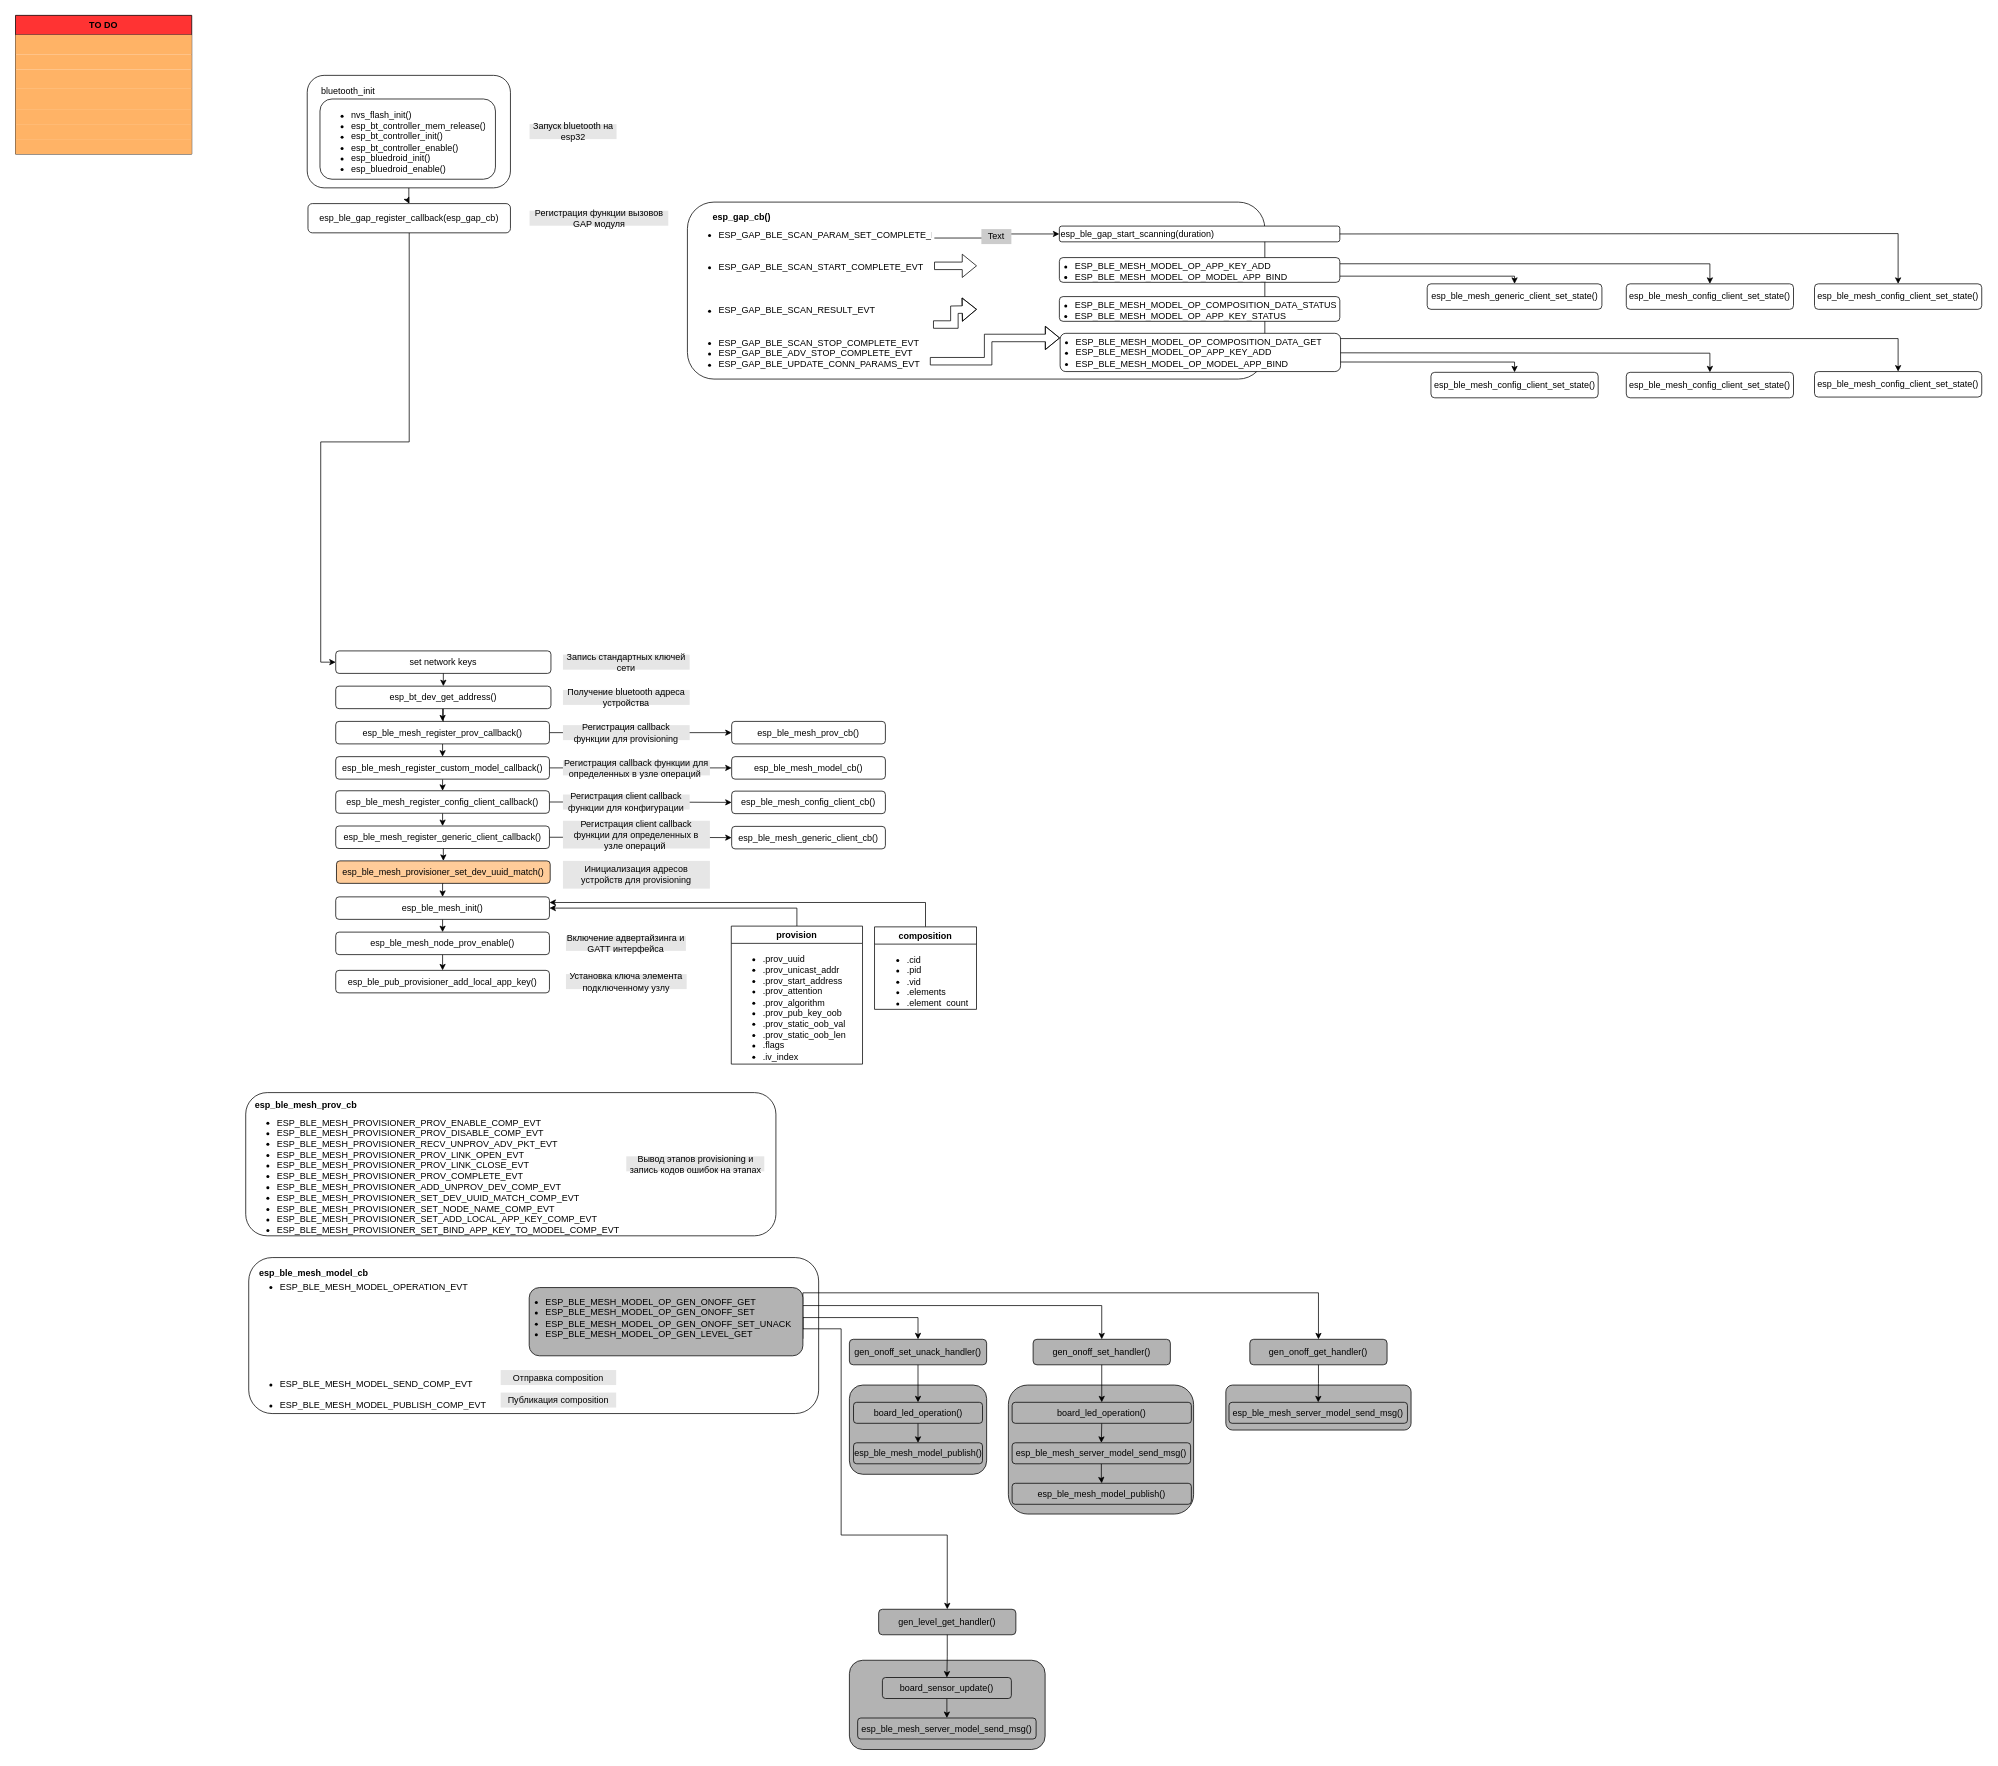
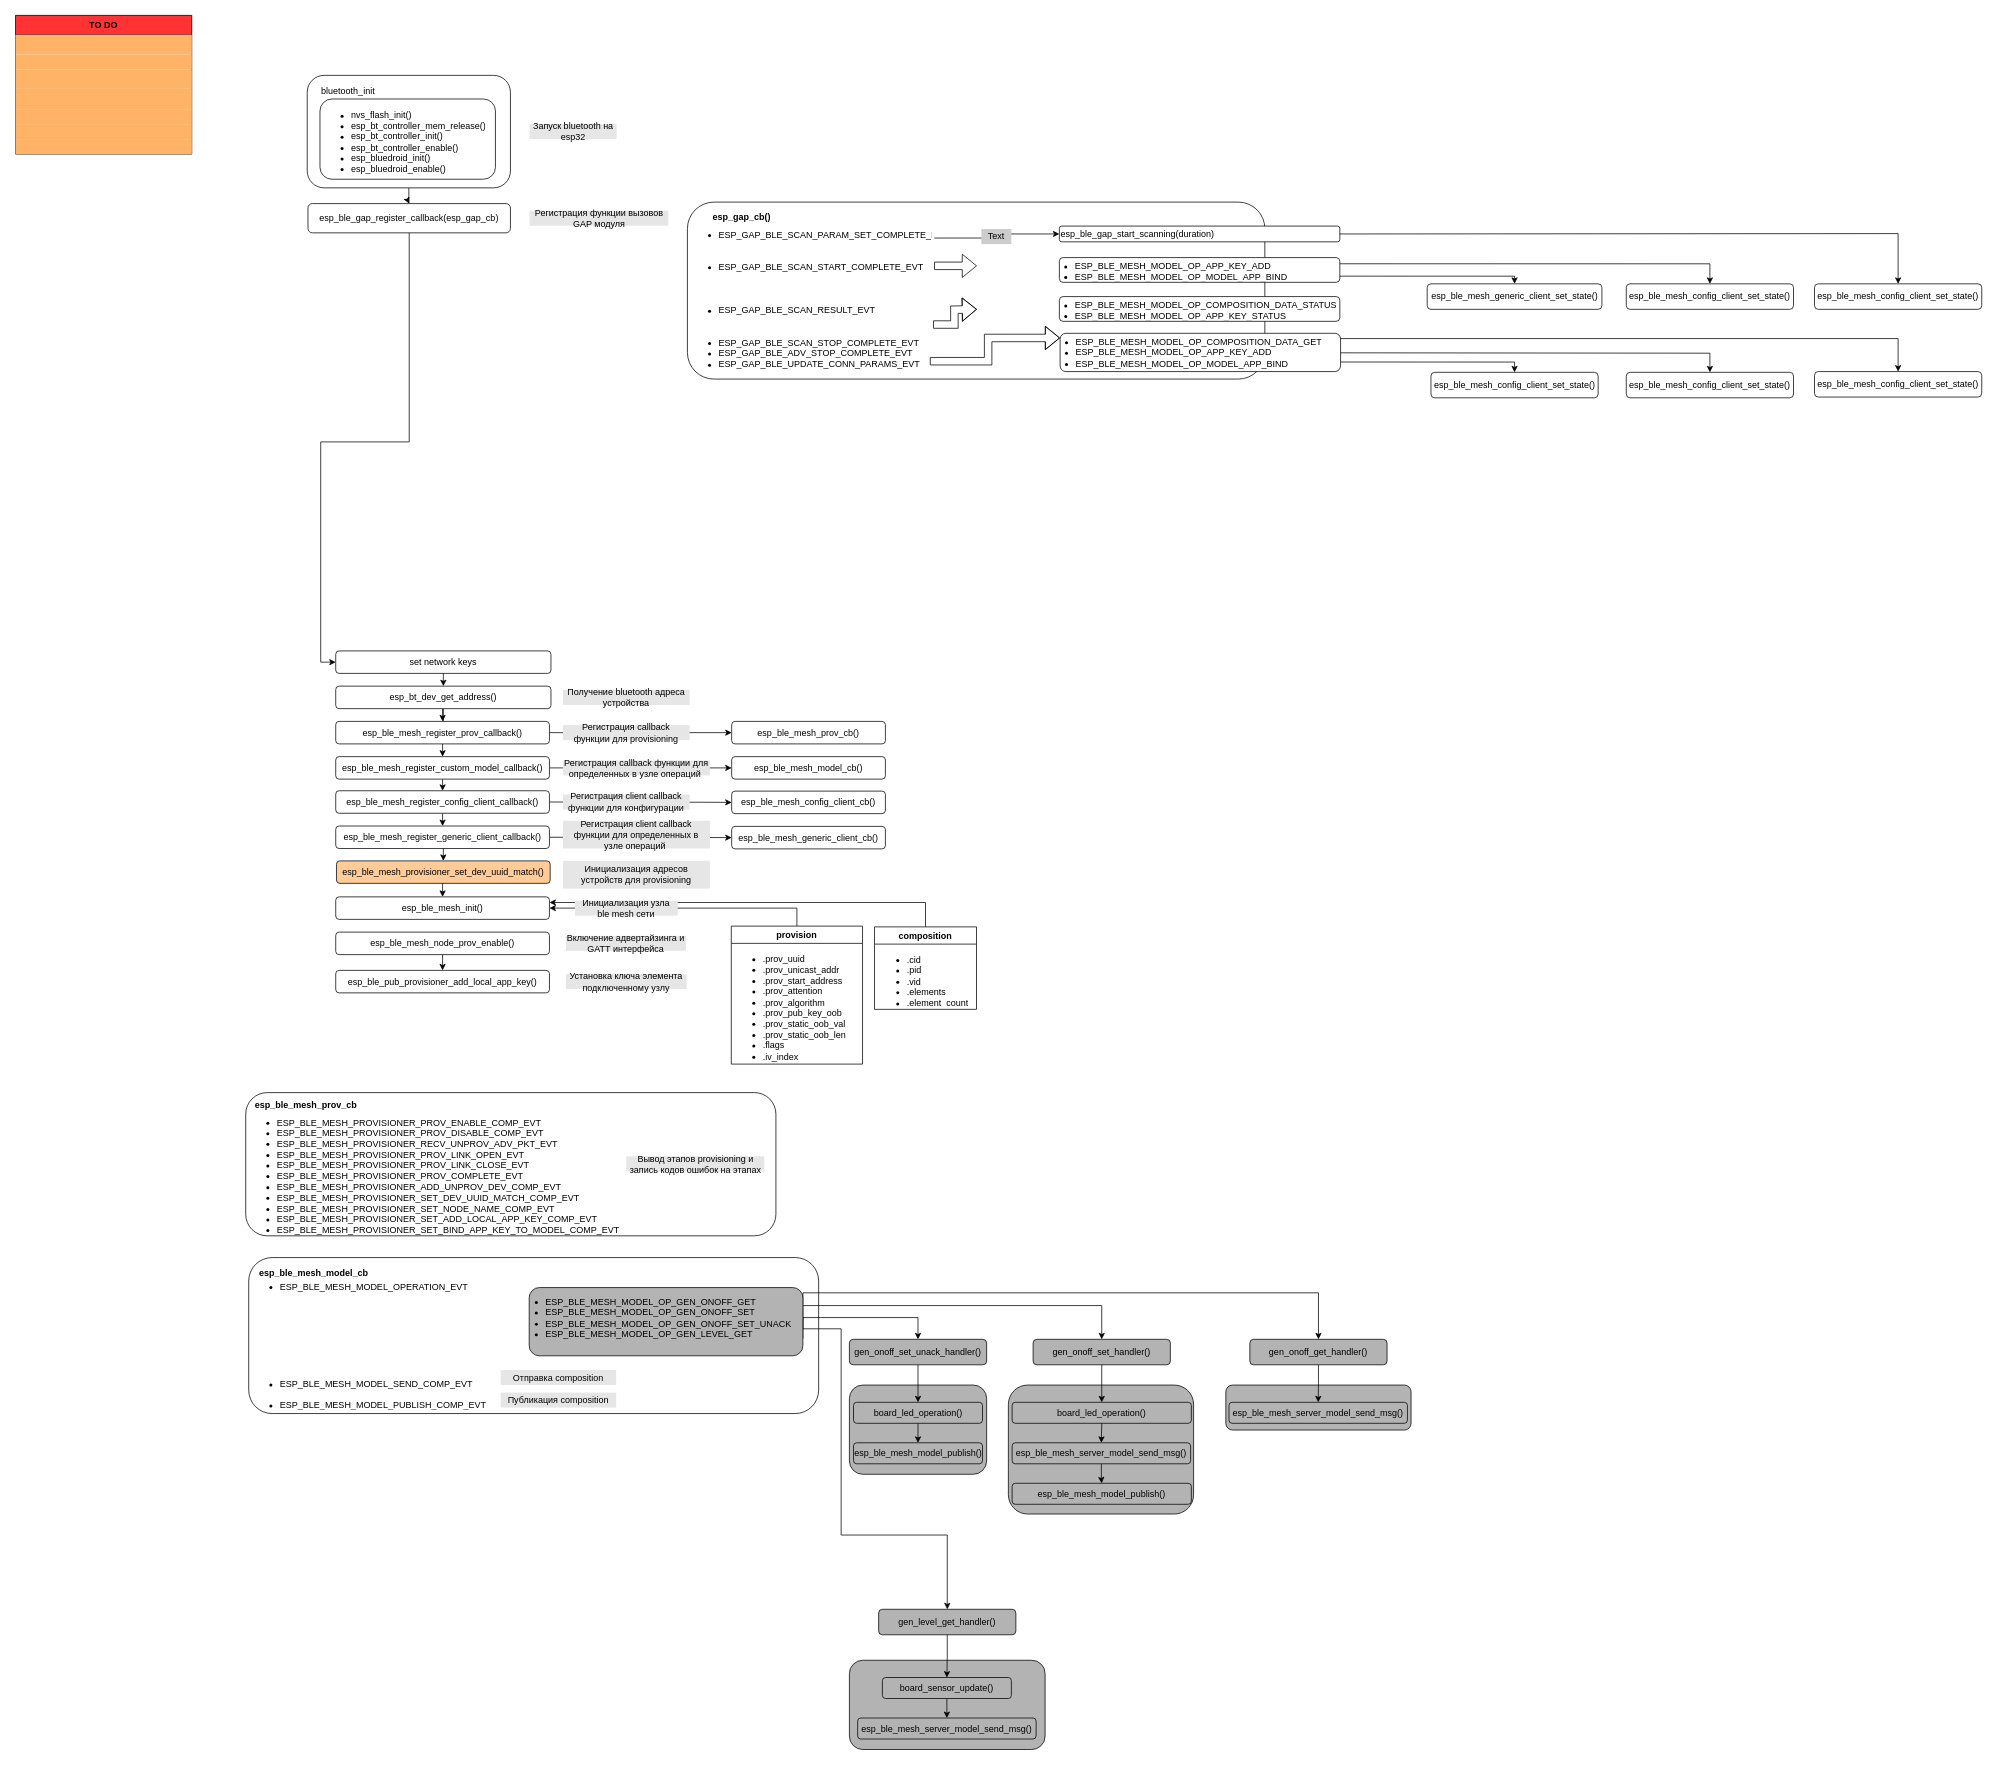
node "Запись стандартных ключей сети": removed
node "Инициализация узла ble mesh сети": added
edge "esp_ble_mesh_init()" -> "esp_ble_mesh_node_prov_enable()": removed
